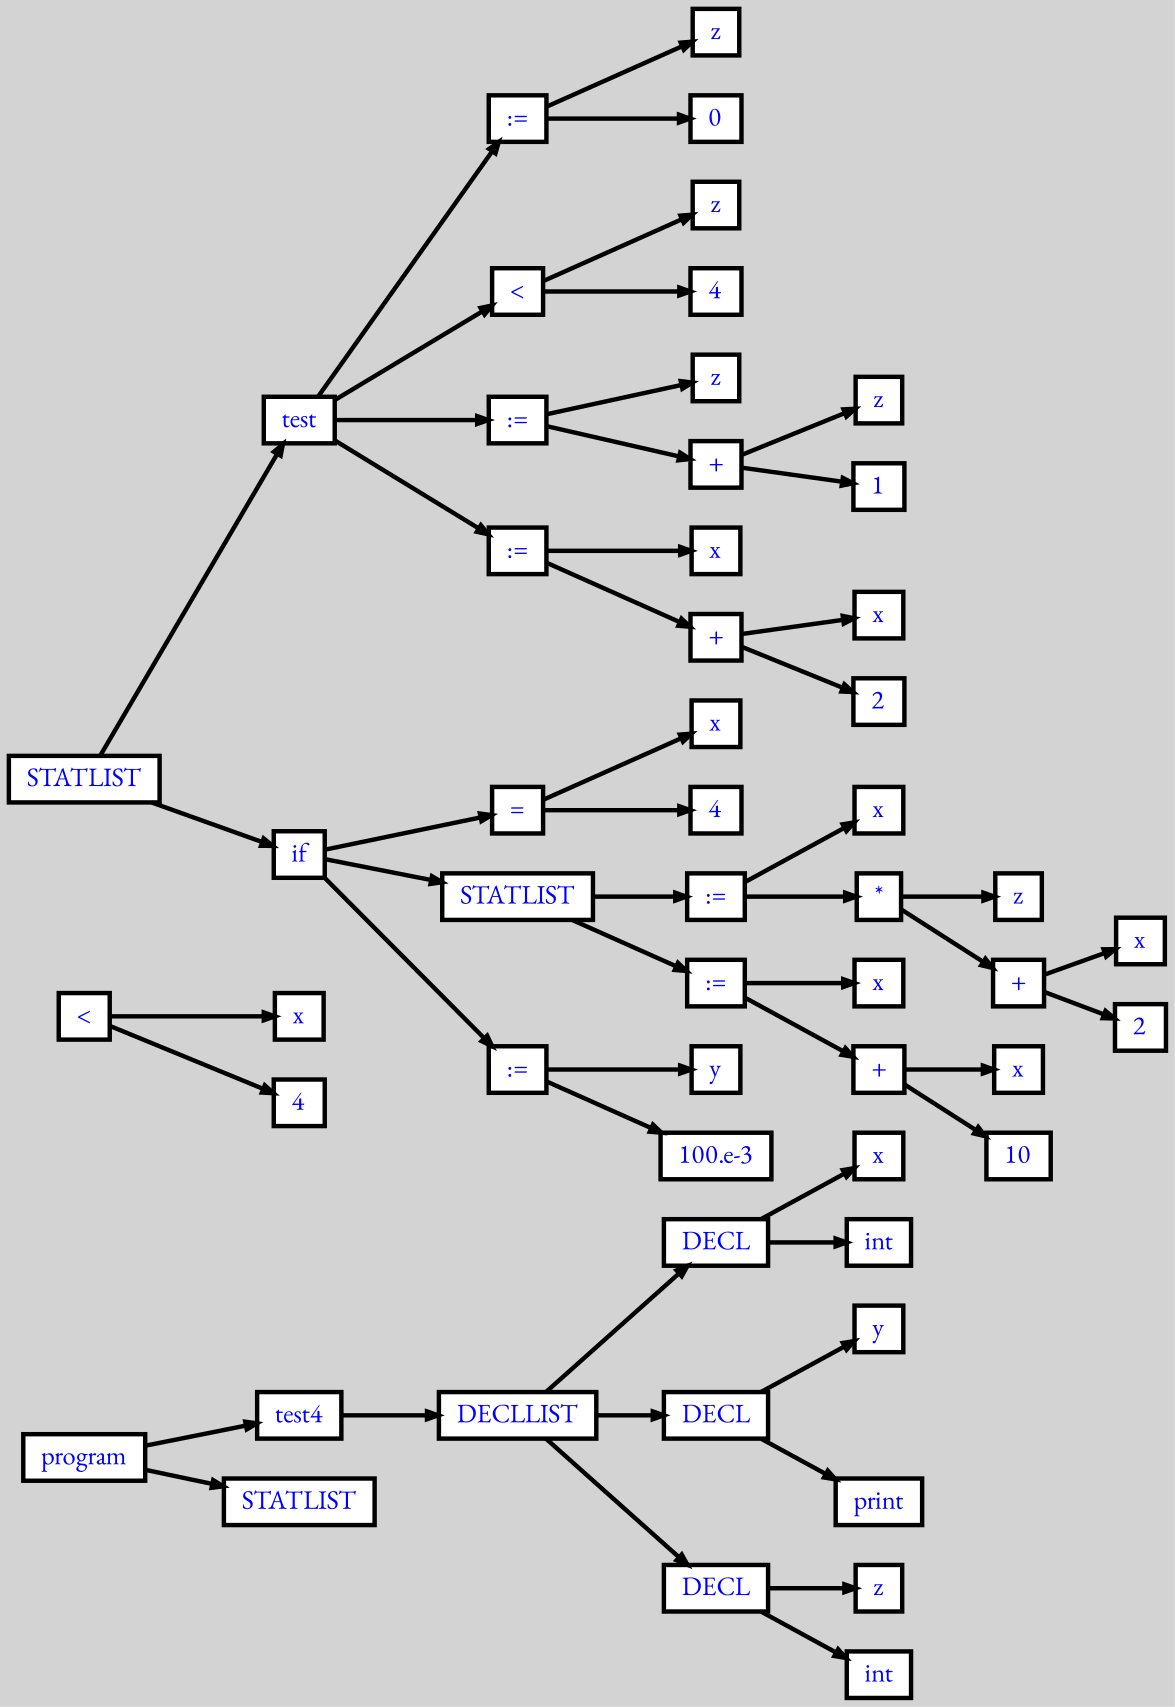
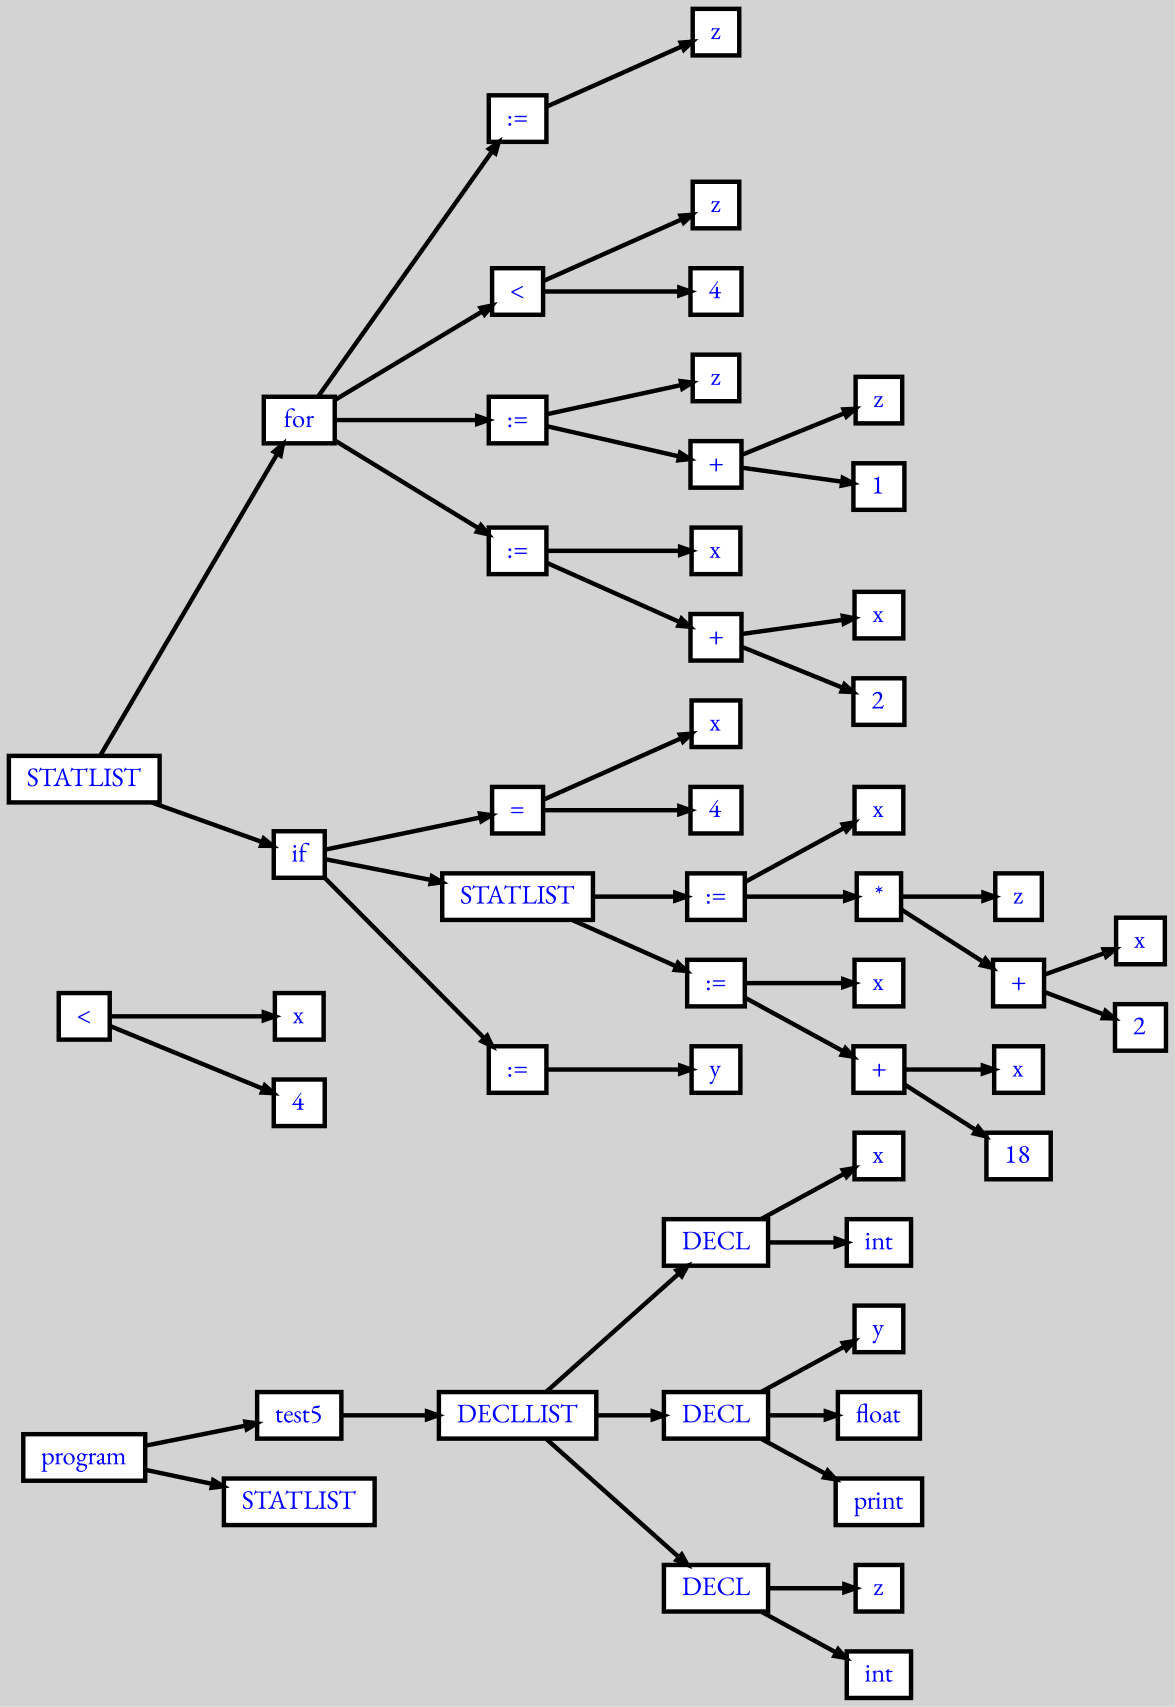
node "0": removed
node "test": label "test" -> "for"
node "100.e-3": removed
node "10": label "10" -> "18"
node "test4": label "test4" -> "test5"
node "float": added
